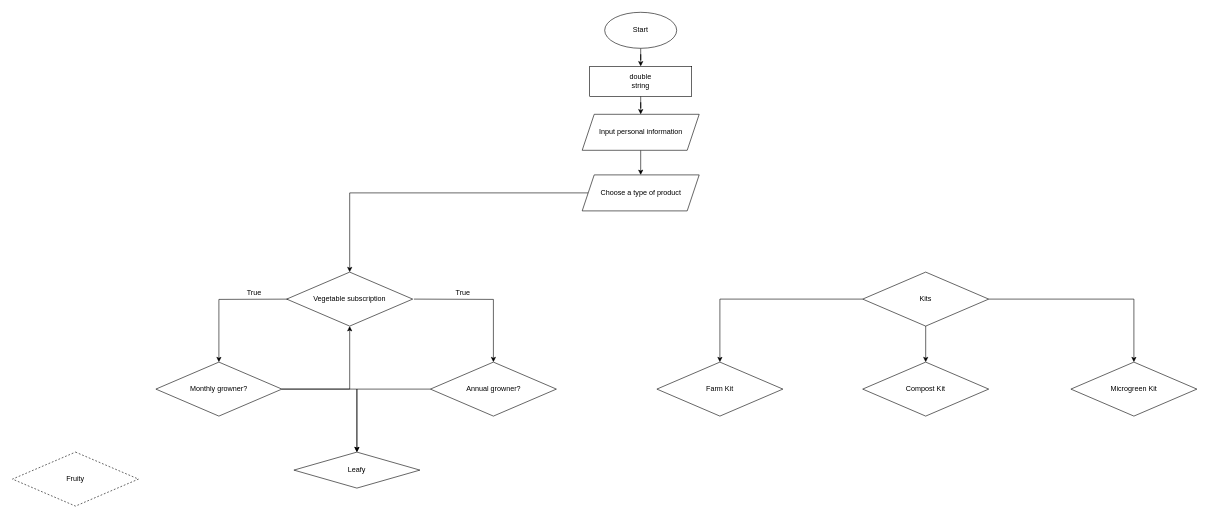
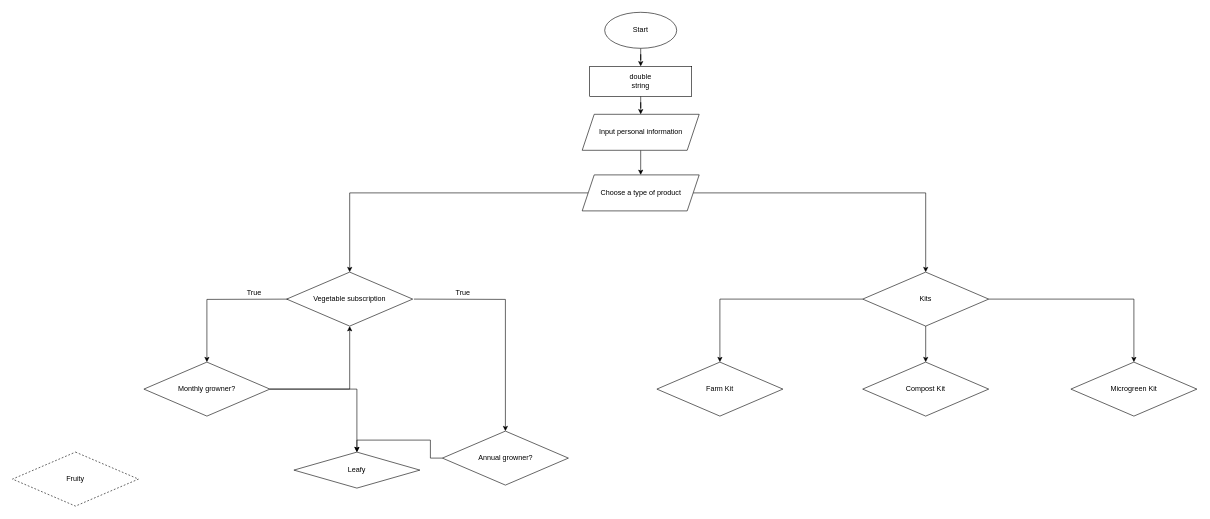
edge "Choose a type of product" -> "Kits": added
node "Monthly growner?": moved (219, 389) -> (207, 389)
node "Annual growner?": moved (493, 389) -> (505, 458)
